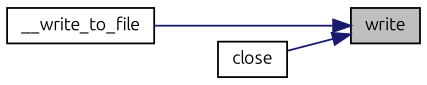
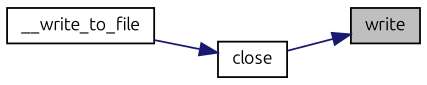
edge "__write_to_file" -> "write": now "__write_to_file" -> "close"
